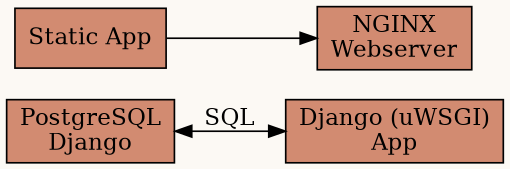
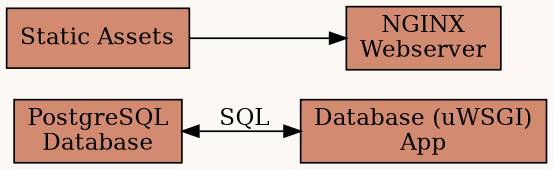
node "Static App": label "Static App" -> "Static Assets"
node "PostgreSQL Django": label "PostgreSQL Django" -> "PostgreSQL Database"
node "Django (uWSGI) App": label "Django (uWSGI) App" -> "Database (uWSGI) App"
